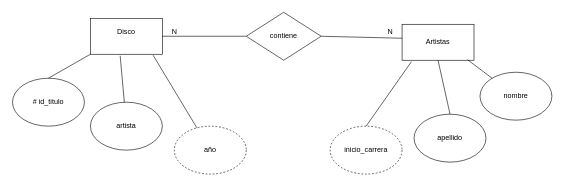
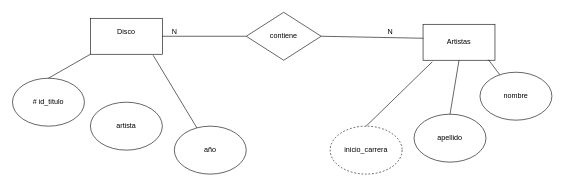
node "Artistas": moved (438, 42) -> (459, 42)
edge "Disco" -- "artista": removed
node "año": style dashed -> solid
